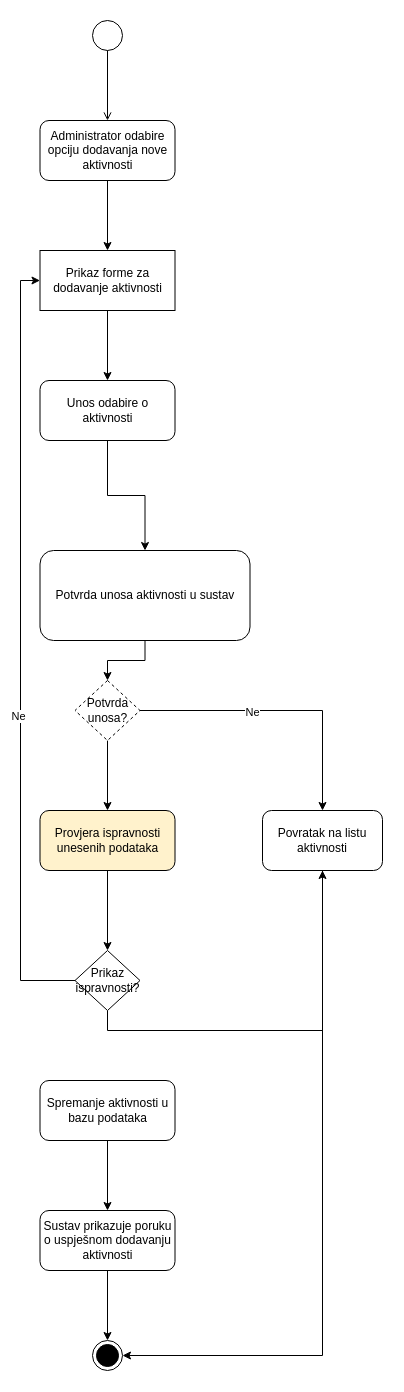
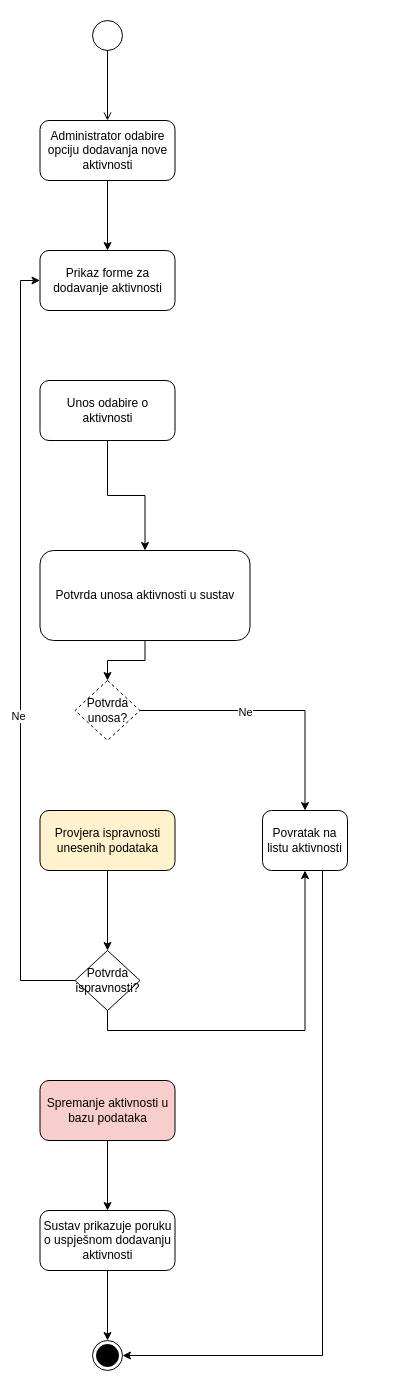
node "Prikaz forme za dodavanje aktivnosti": shape rectangle -> rounded rectangle
edge "Prikaz forme za dodavanje aktivnosti" -> "Unos odabire o aktivnosti": removed
edge "Potvrda unosa?" -> "Provjera ispravnosti unesenih podataka": removed
node "Povratak na listu aktivnosti": size 120x60 -> 85x60
node "Prikaz ispravnosti?": label "Prikaz ispravnosti?" -> "Potvrda ispravnosti?"
node "Spremanje aktivnosti u bazu podataka": fillcolor #ffffff -> #f8cecc
